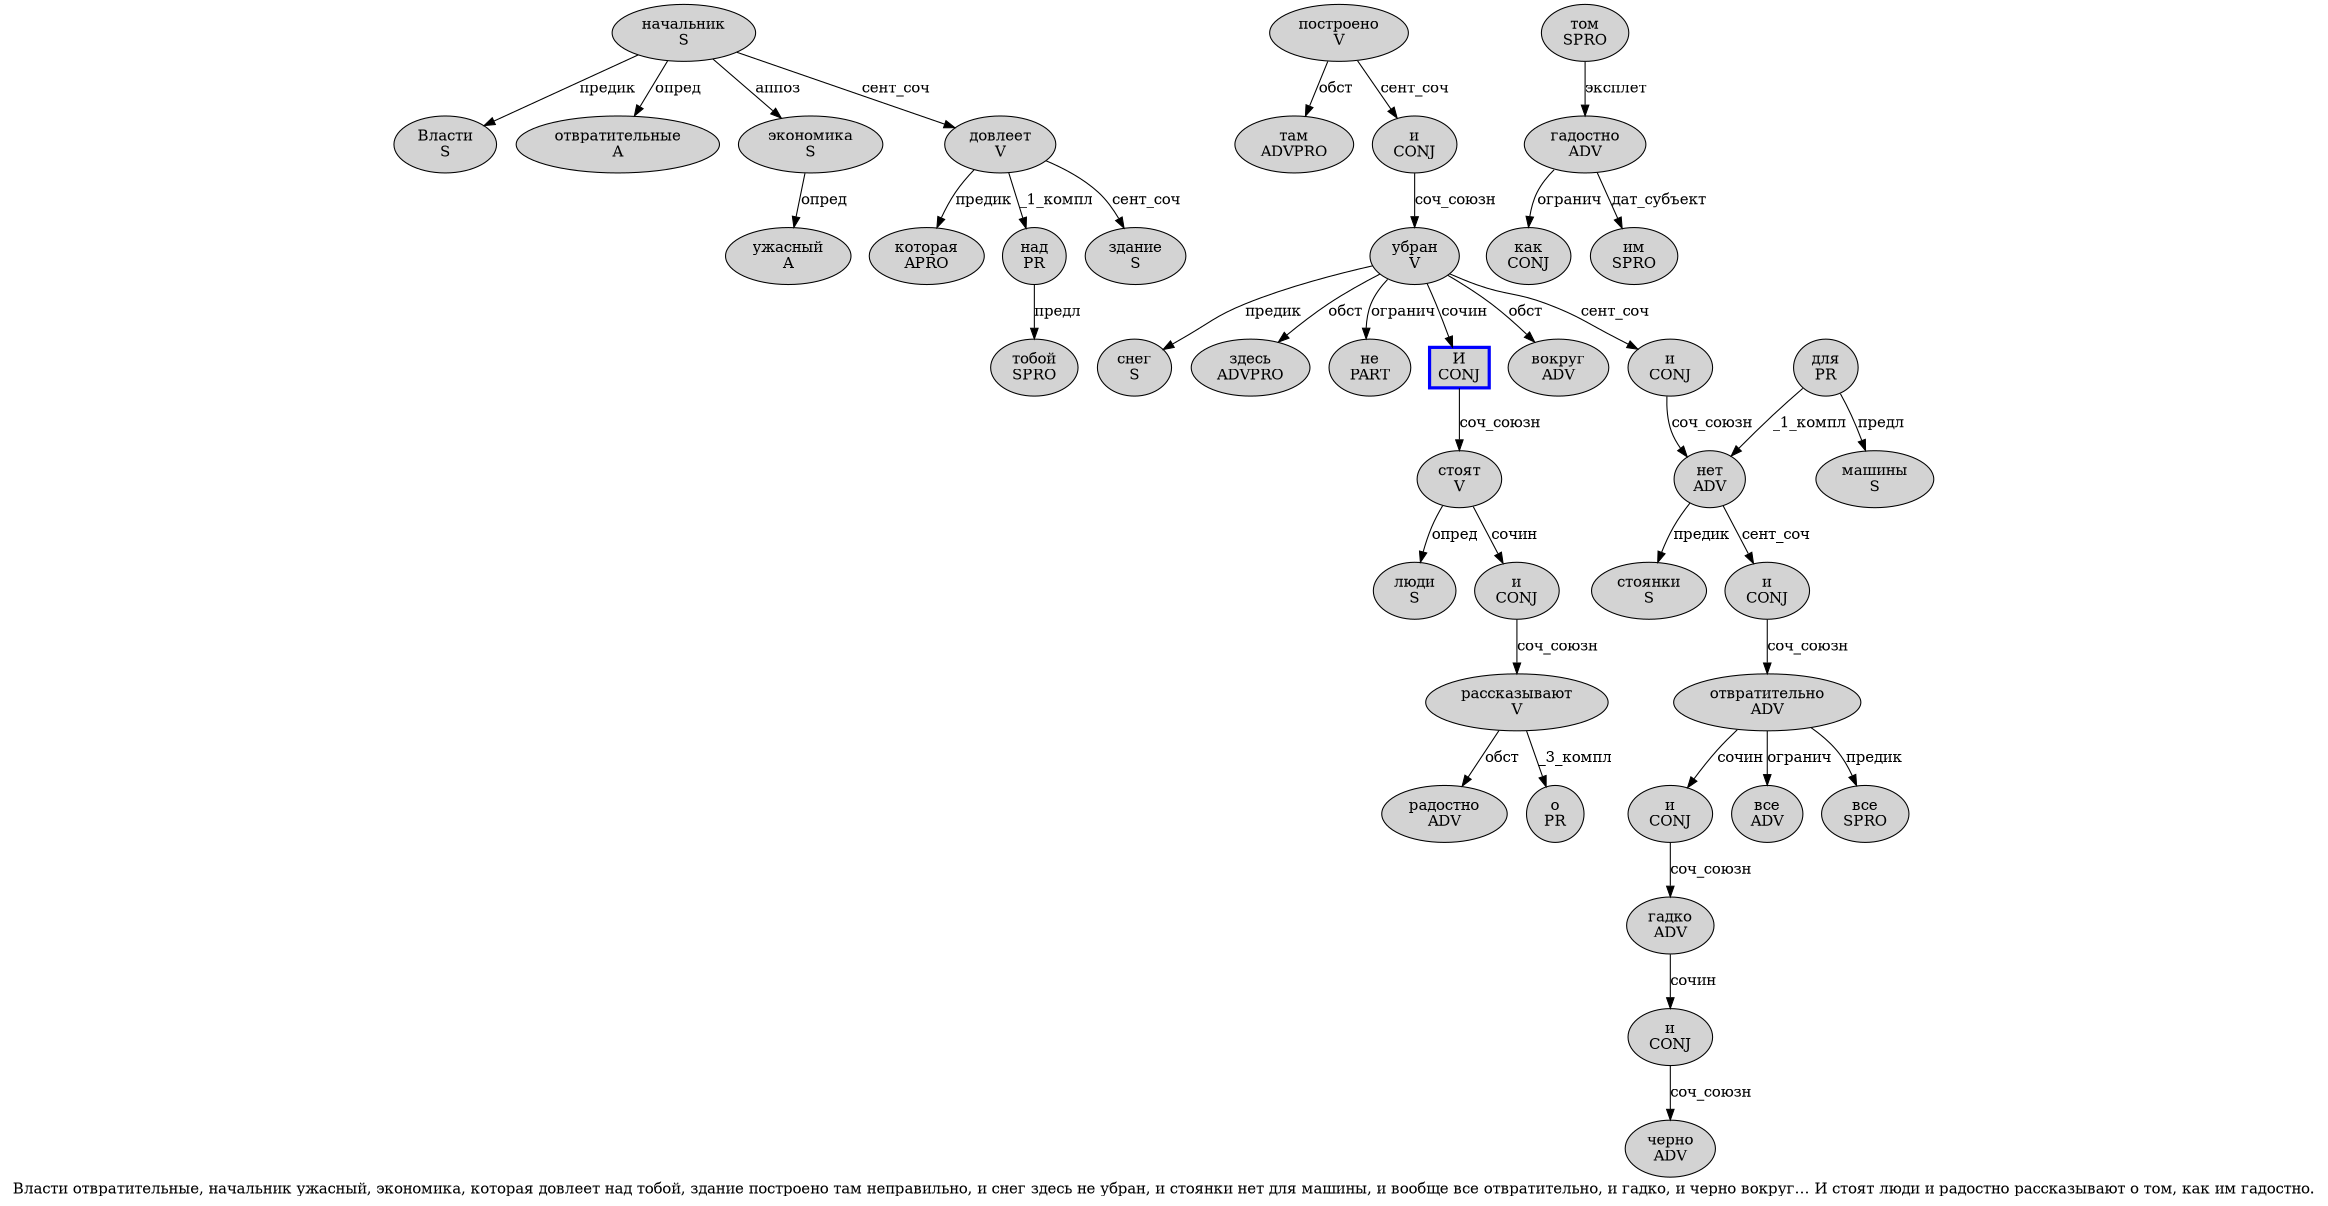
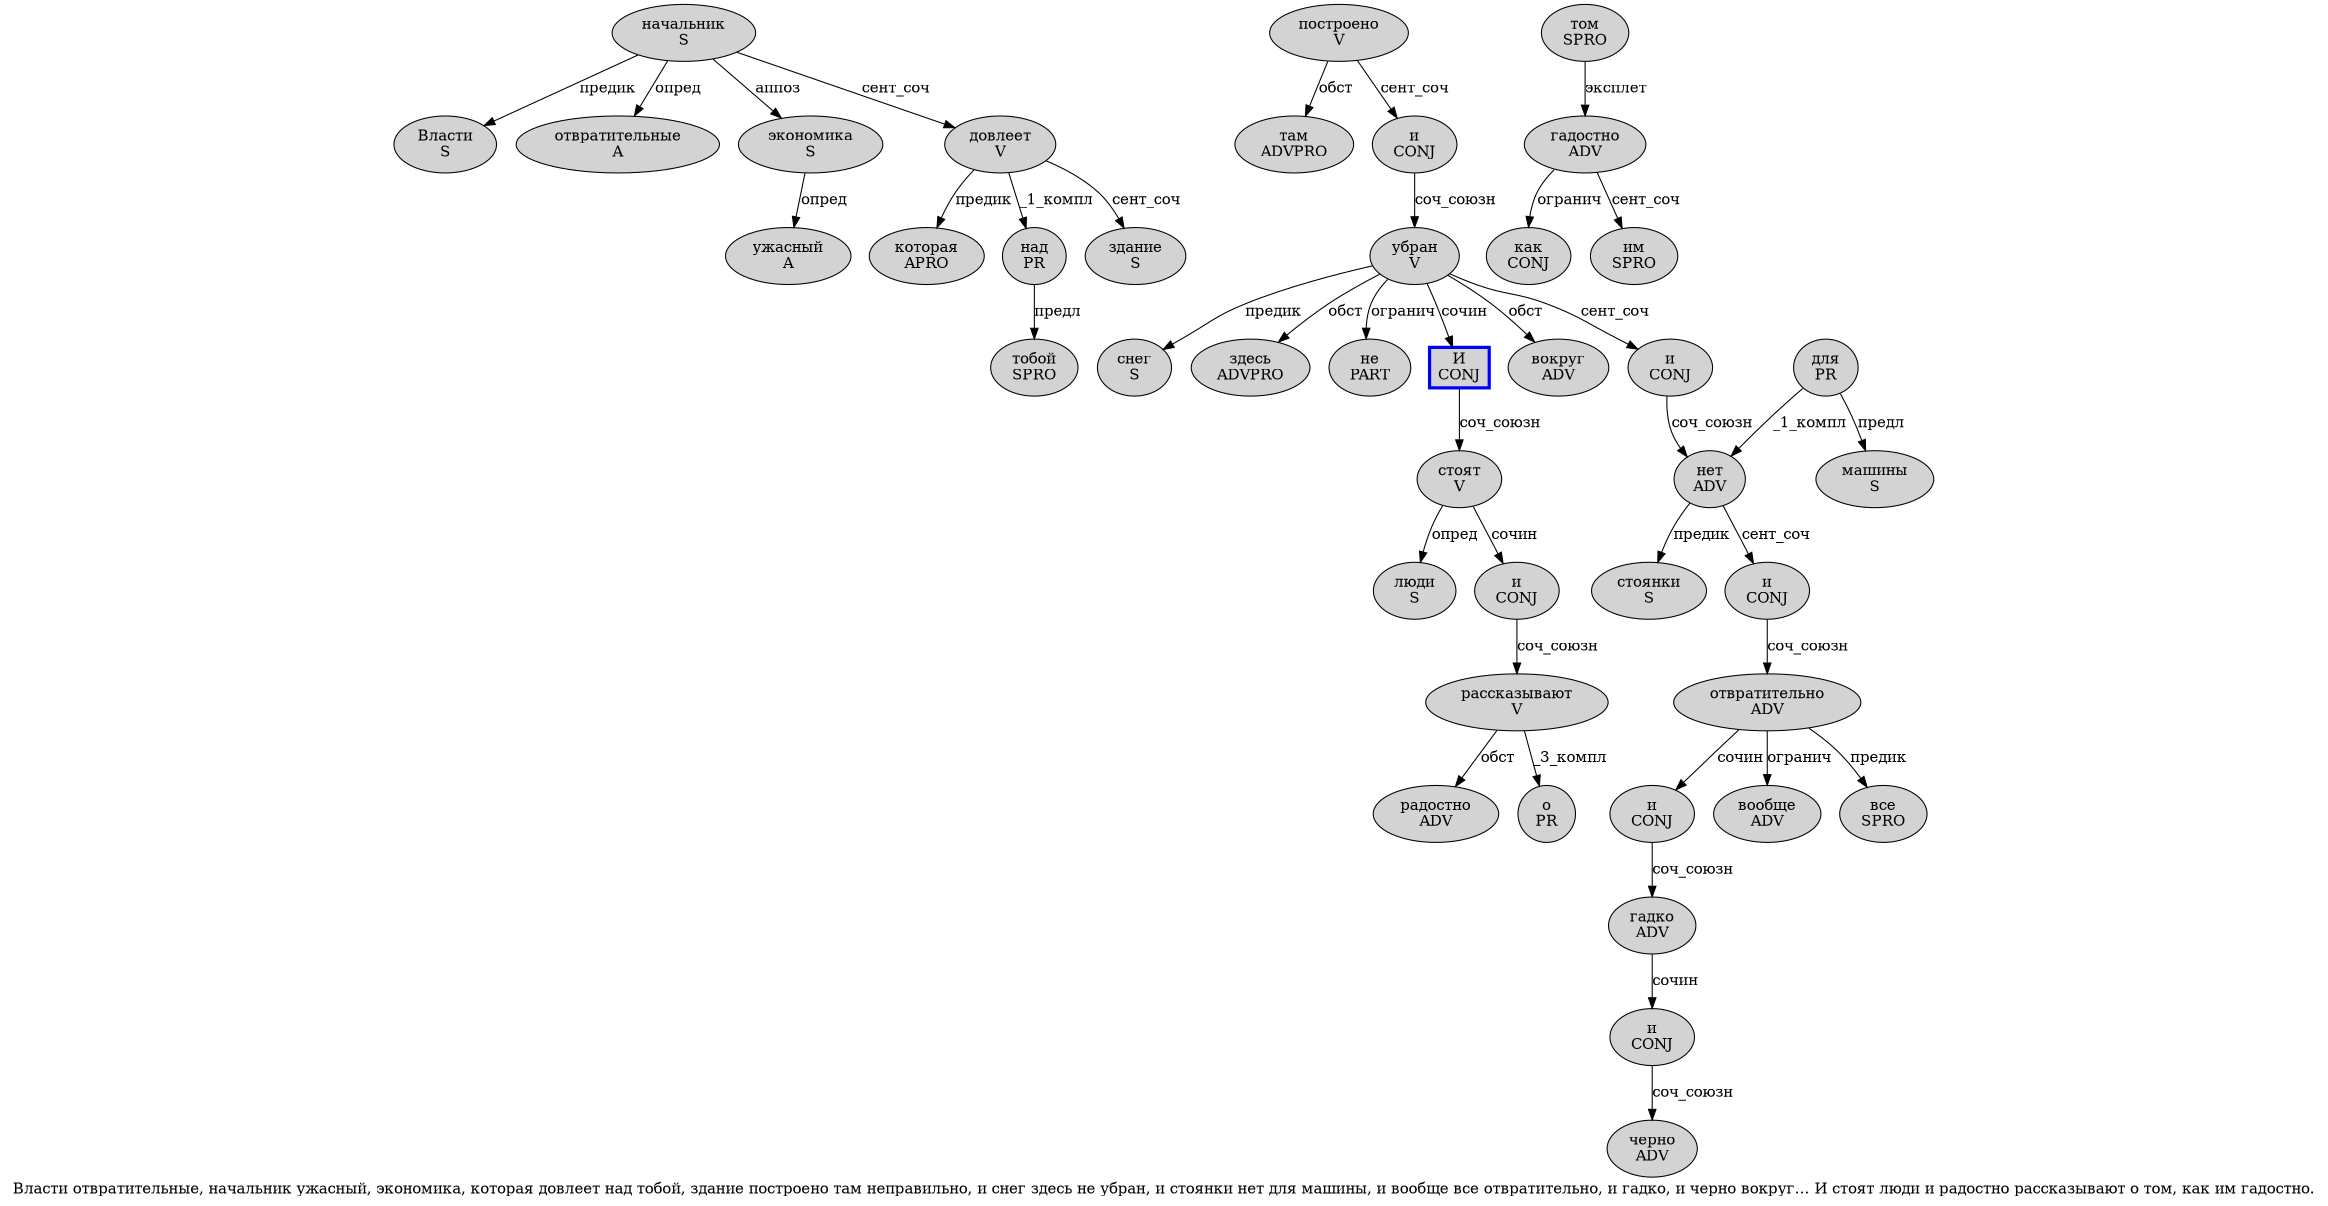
edge "гадостно ADV" -> "им SPRO": label "дат_субъект" -> "сент_соч"
node "все ADV": label "все ADV" -> "вообще ADV"
